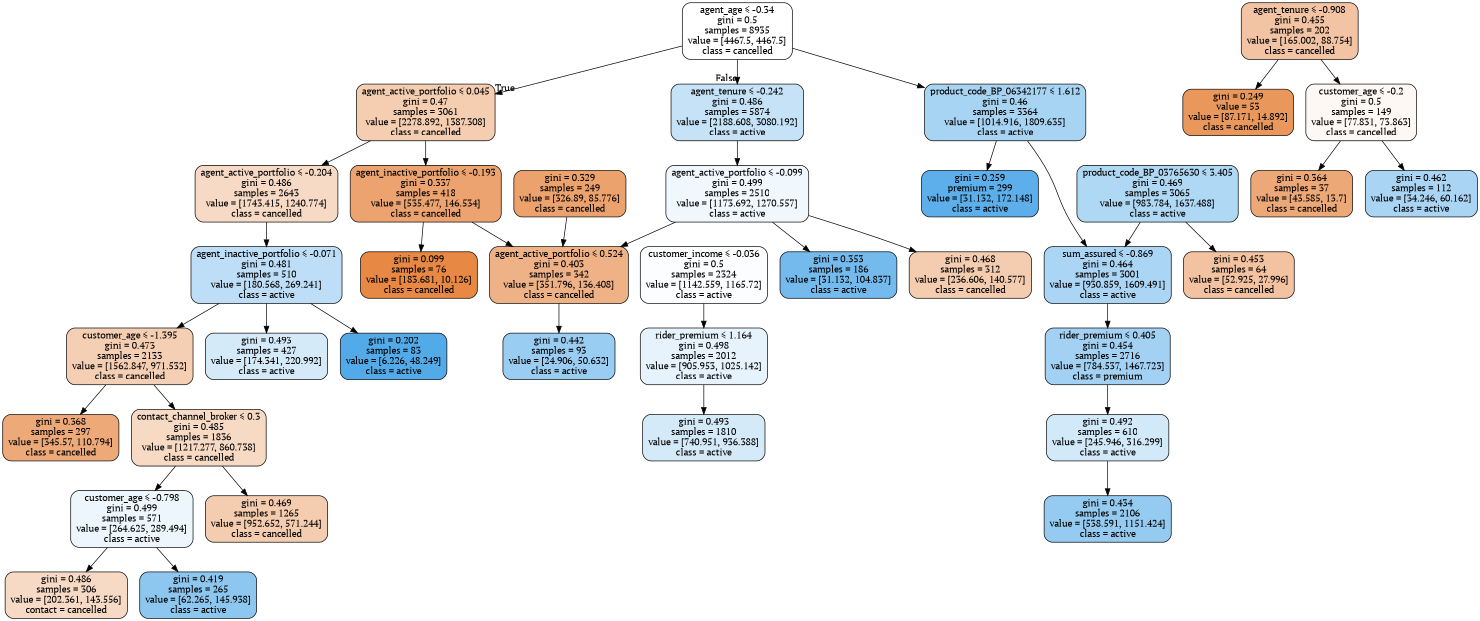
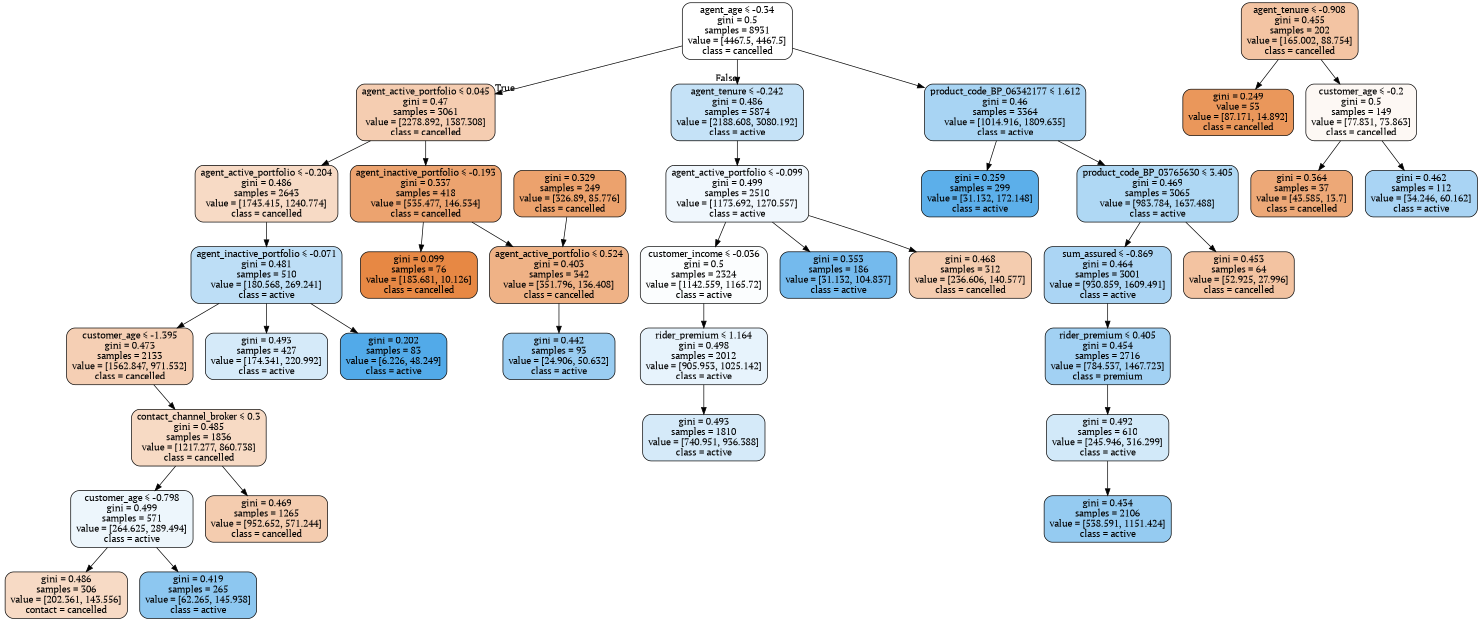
node "agent_age ≤ -0.34": text "samples = 8935" -> "samples = 8931"
node "gini = 0.259": text "premium = 299" -> "samples = 299"
edge "product_code_BP_06342177 ≤ 1.612" -> "sum_assured ≤ -0.869": now "product_code_BP_06342177 ≤ 1.612" -> "product_code_BP_03765630 ≤ 3.405"
edge "agent_active_portfolio ≤ -0.099" -> "agent_active_portfolio ≤ 0.524": now "agent_active_portfolio ≤ -0.099" -> "customer_income ≤ -0.036"
node "gini = 0.368": removed
